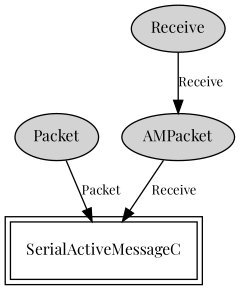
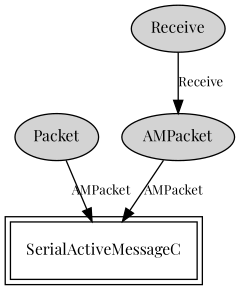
edge "Packet" -> "SerialActiveMessageC": label "Packet" -> "AMPacket"
edge "AMPacket" -> "SerialActiveMessageC": label "Receive" -> "AMPacket"
